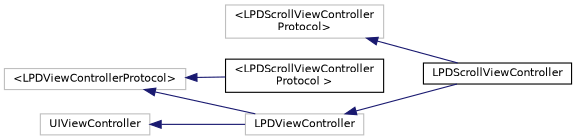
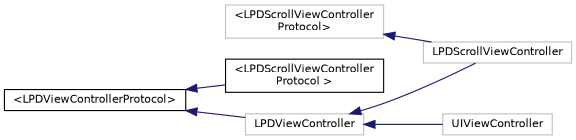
node "LPDScrollViewController": color black -> grey75
node "<LPDViewControllerProtocol>": color grey75 -> black
edge "LPDViewController" -> "UIViewController": reversed
